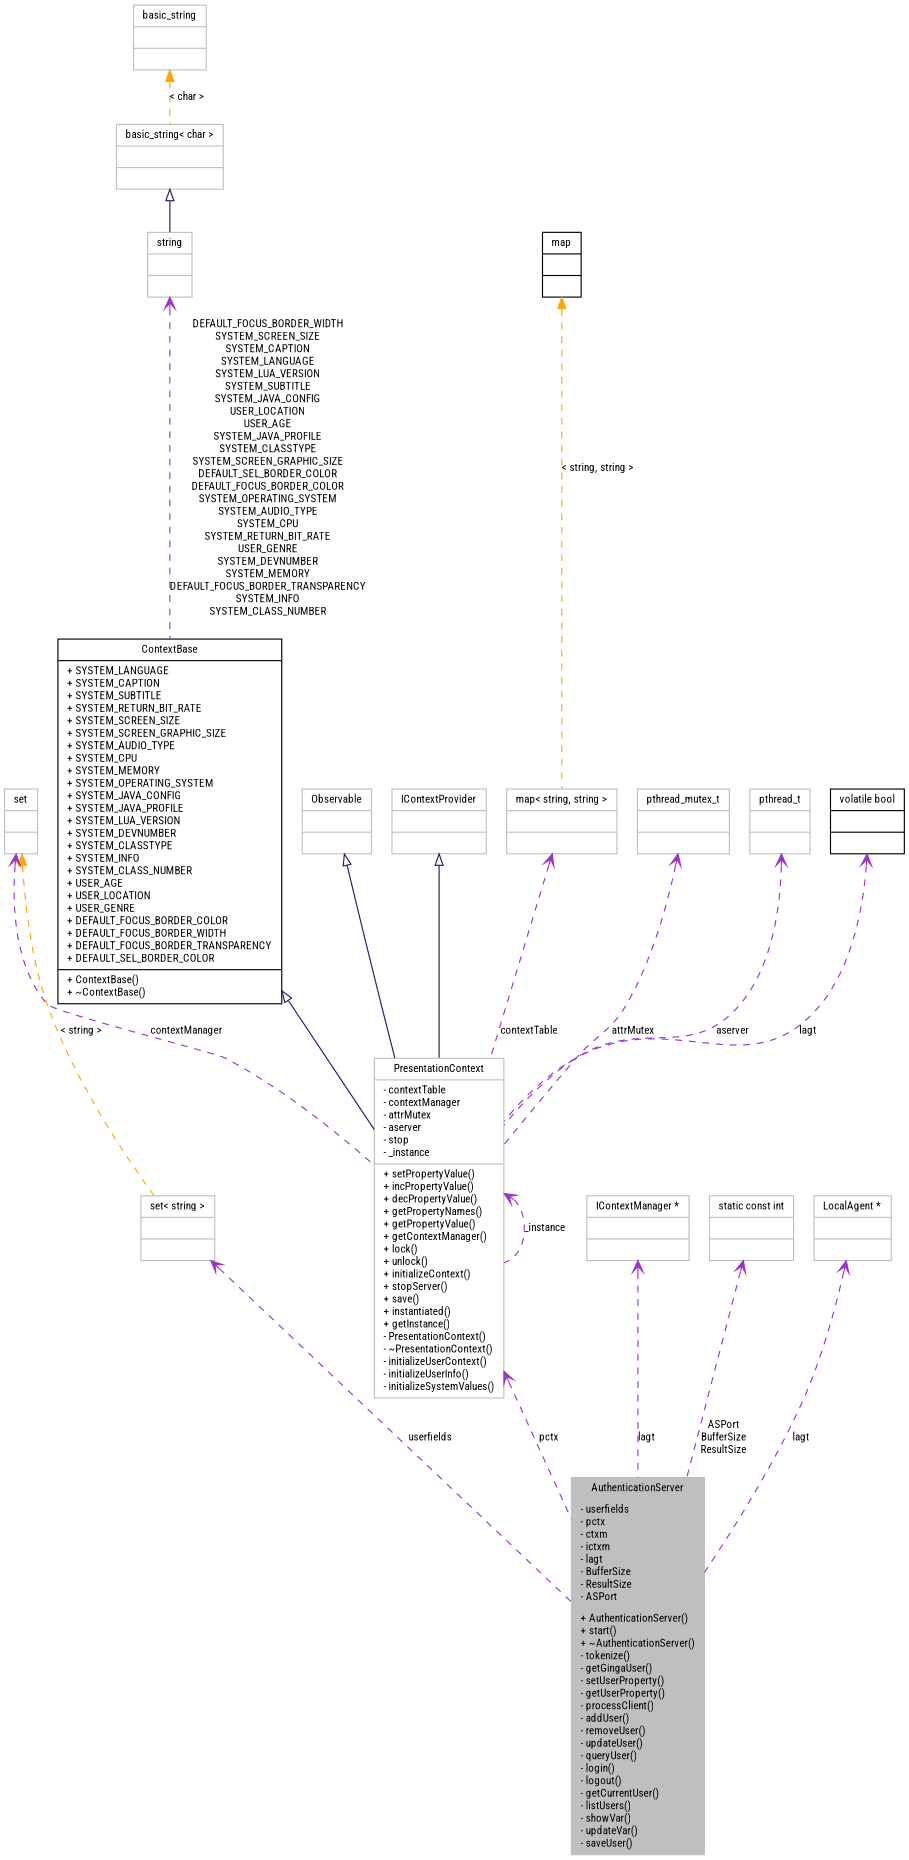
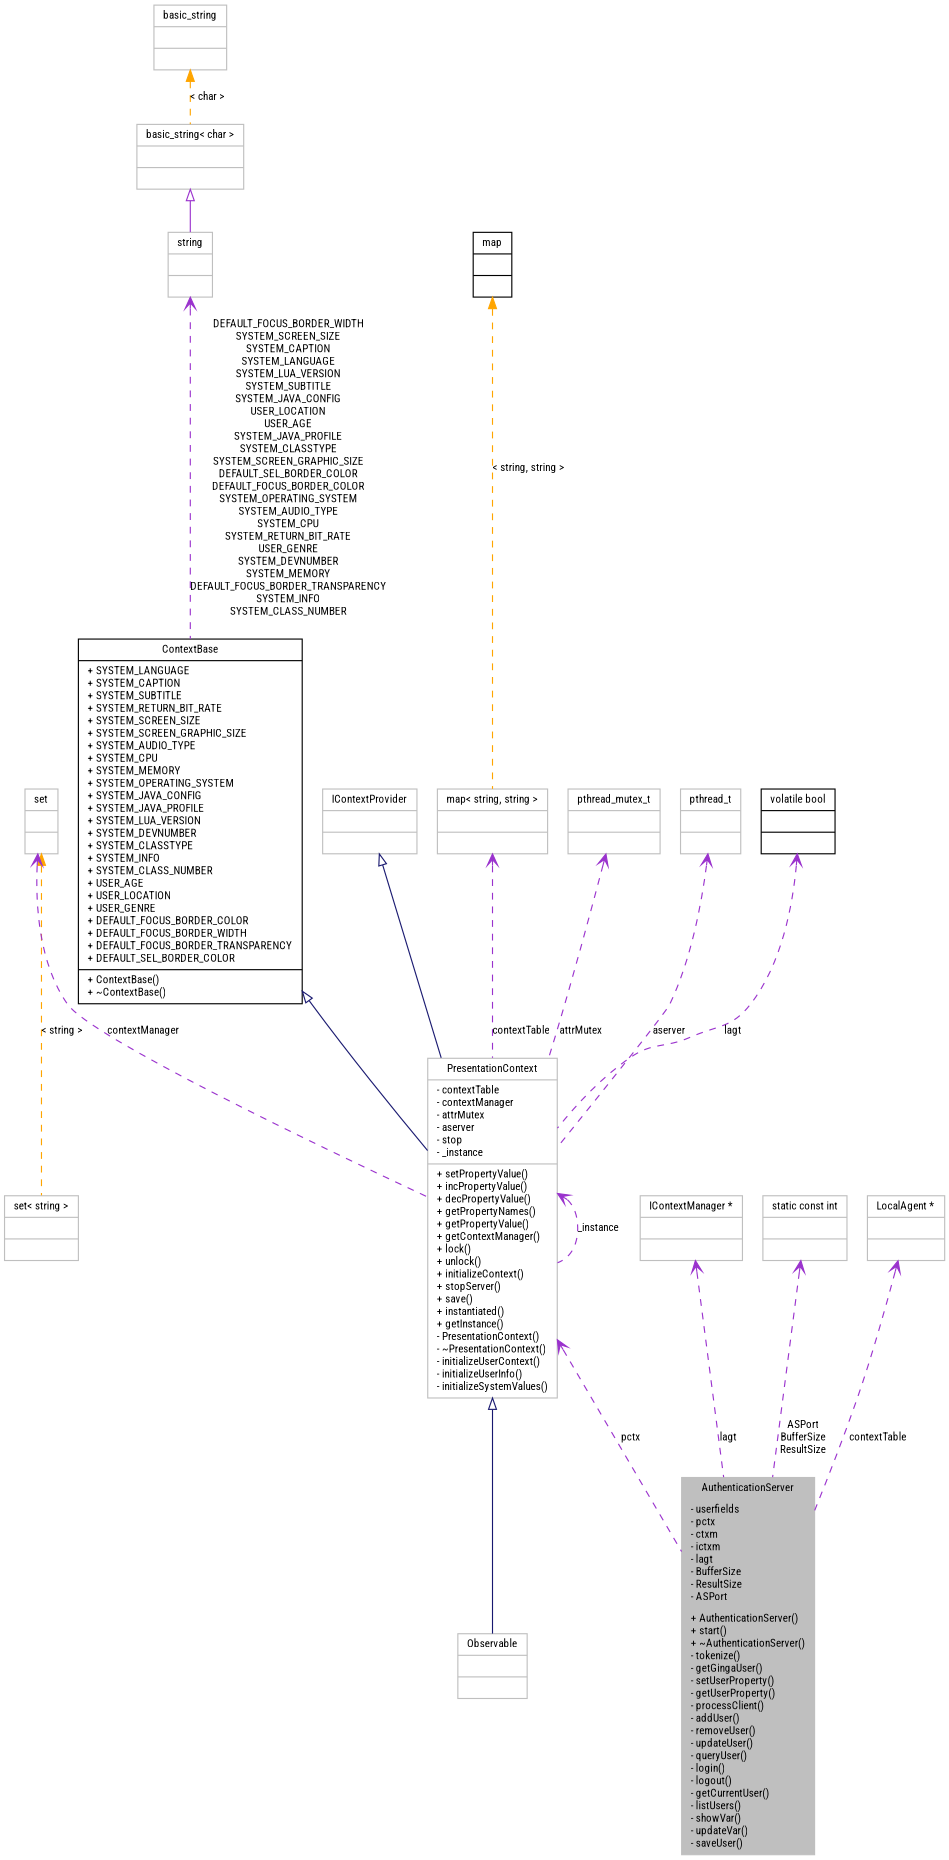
edge "string" -> "basic_string< char >": color midnightblue -> darkorchid3
edge "PresentationContext" -> "Observable": reversed
edge "AuthenticationServer" -> "set< string >": removed, label "userfields"
edge "AuthenticationServer" -> "LocalAgent *": label "lagt" -> "contextTable"
